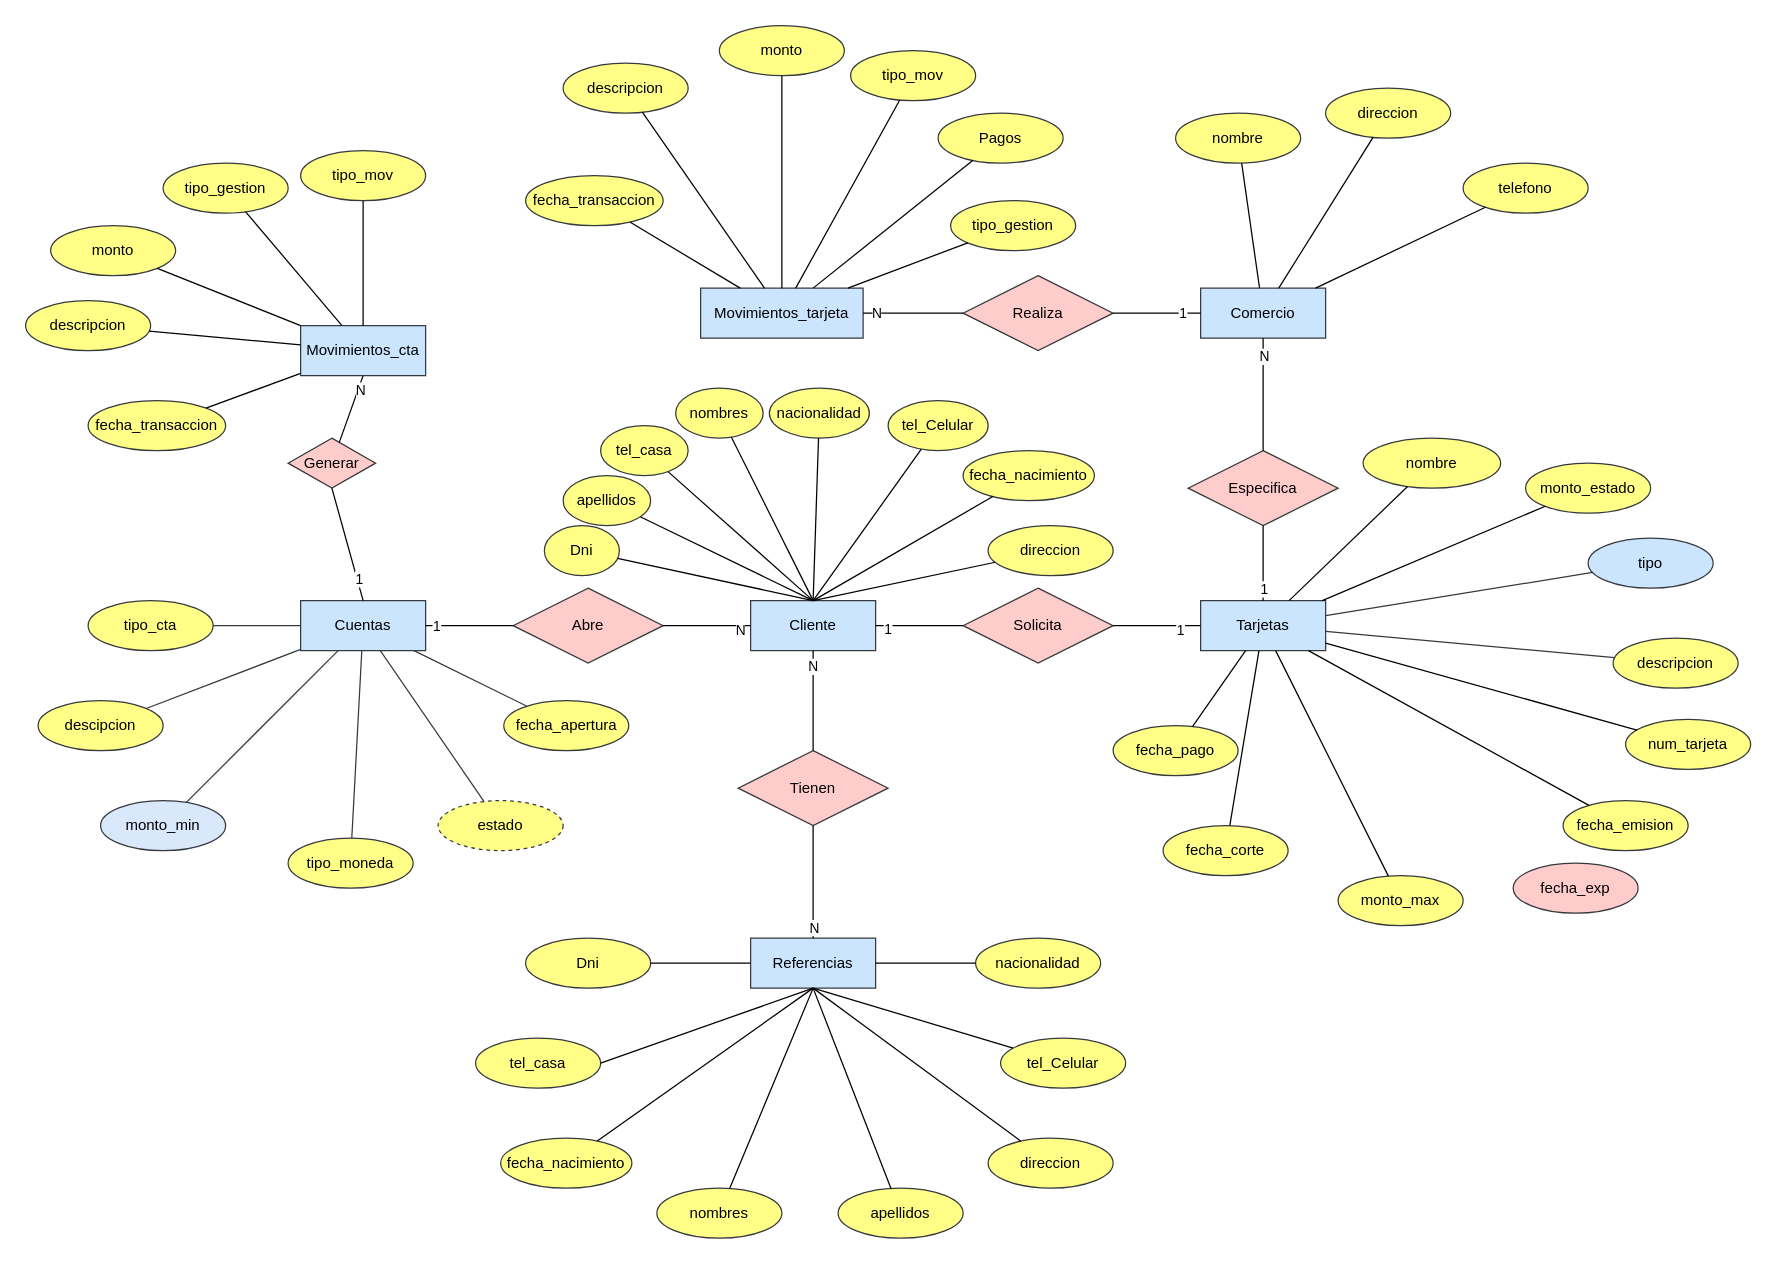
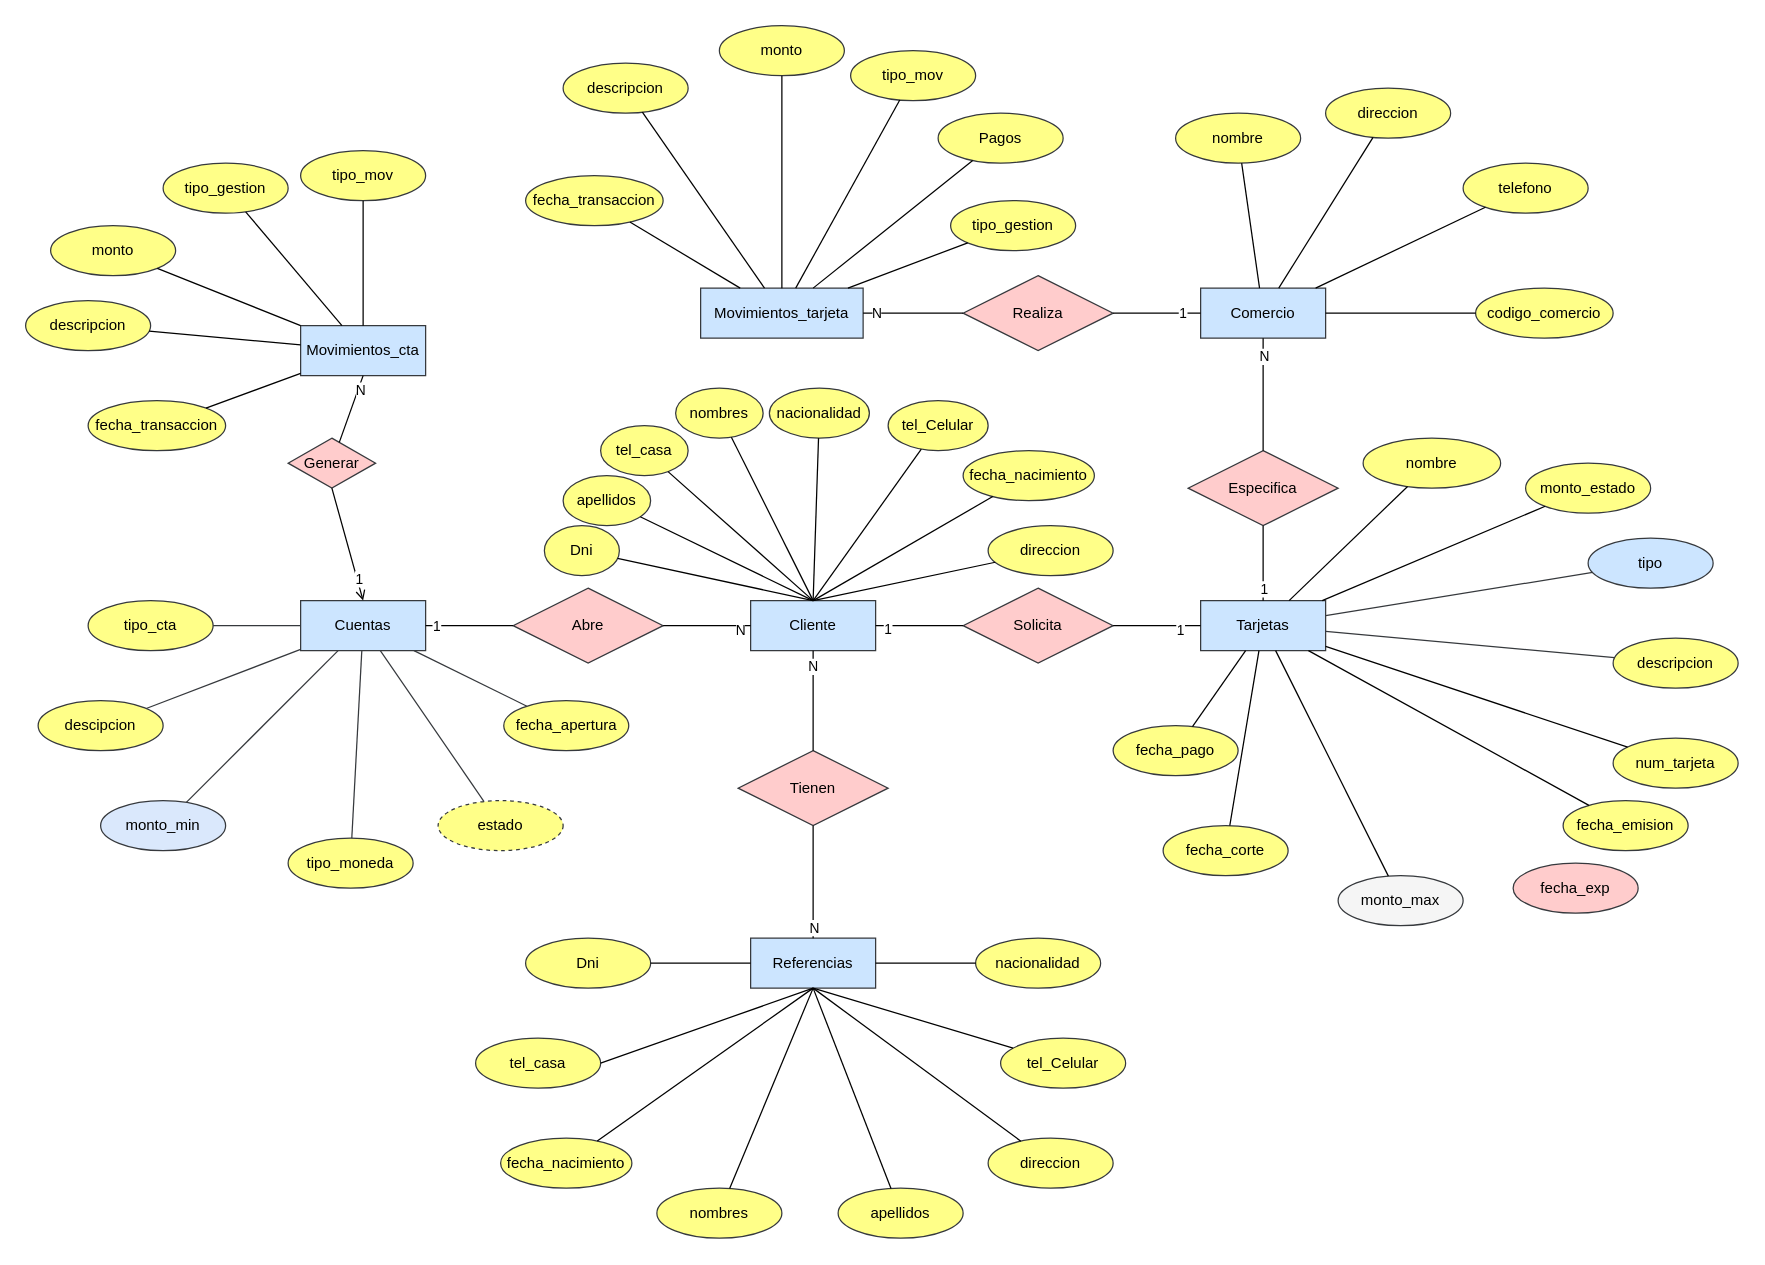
edge "Comercio" -- "codigo_comercio": added
node "codigo_comercio": added
edge "Generar" -- "Cuentas": arrowhead none -> open
node "num_tarjeta": moved (1688, 744) -> (1676, 763)
node "monto_max": fillcolor #ffff88 -> #f5f5f5
